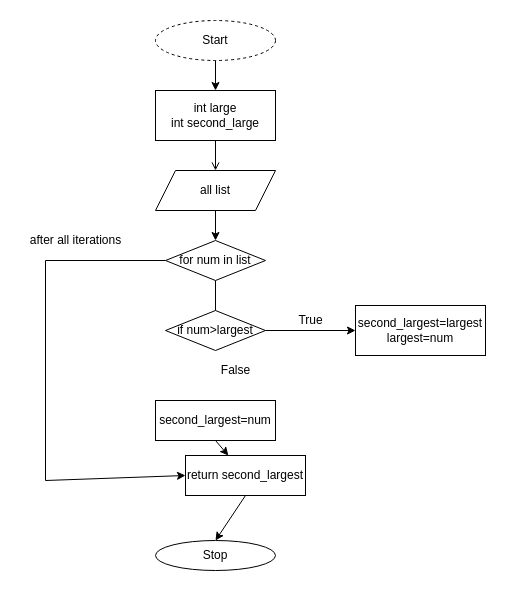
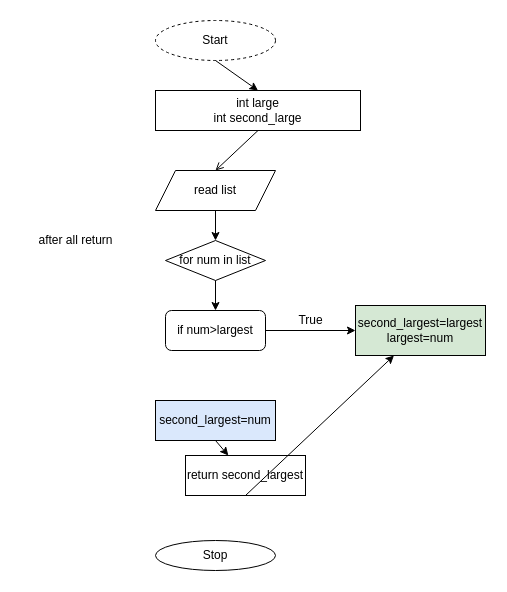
node "int large int second_large": size 120x50 -> 205x40
node "all list": label "all list" -> "read list"
node "after all iterations": label "after all iterations" -> "after all return"
edge "for num in list" -- "if num>largest": arrowhead none -> classic
node "if num>largest": shape diamond -> rounded rectangle
node "second_largest=largest largest=num": fillcolor #ffffff -> #d5e8d4
node "False": removed
edge "for num in list" -> "return second_largest": removed
node "second_largest=num": fillcolor #ffffff -> #dae8fc
edge "return second_largest" -> "Stop": now "return second_largest" -> "second_largest=largest largest=num"
